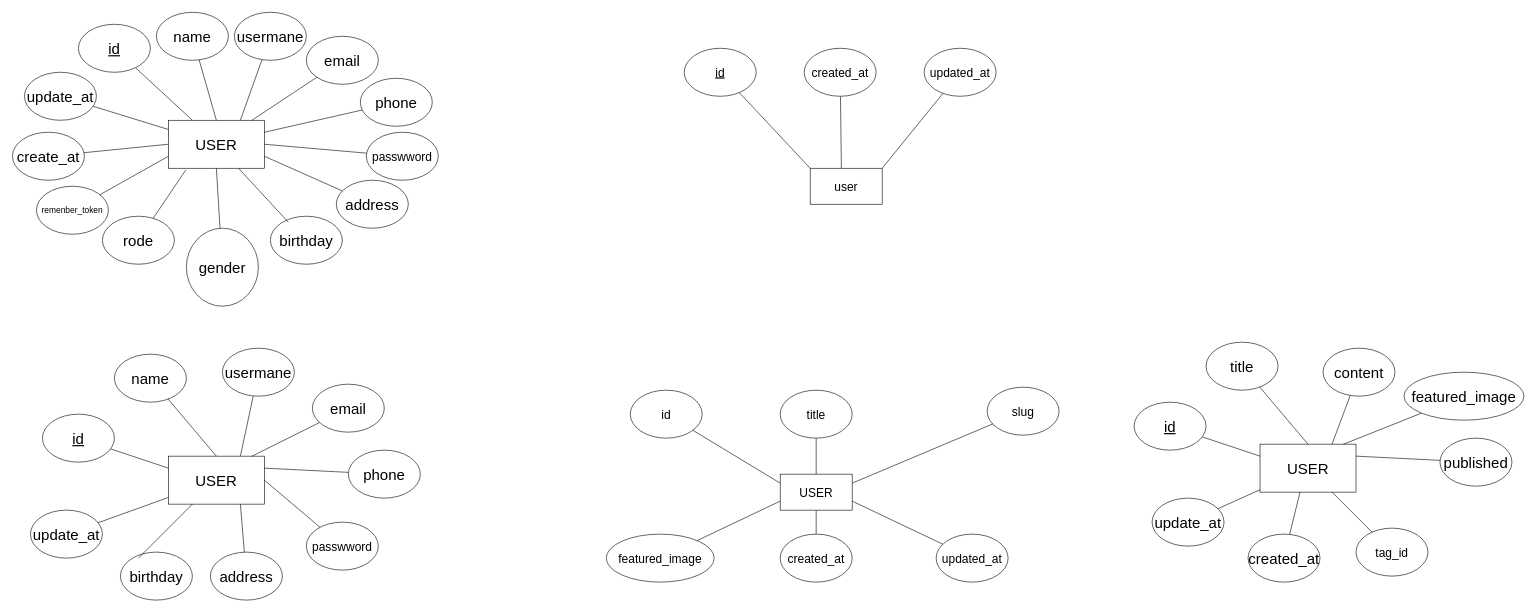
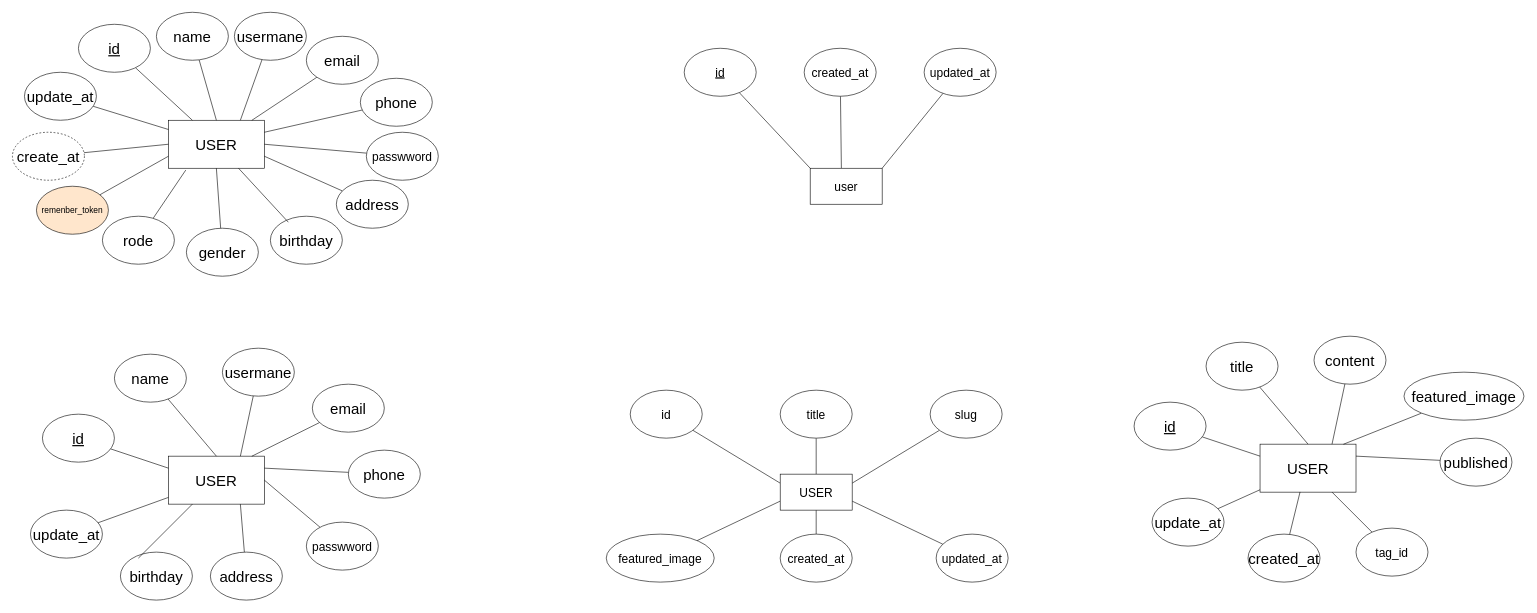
node "create_at": style solid -> dashed
node "remenber_token": fillcolor #ffffff -> #ffe6cc
node "gender": size 72x78 -> 72x48
node "content": moved (1359, 372) -> (1350, 360)
node "slug": moved (1023, 411) -> (966, 414)
